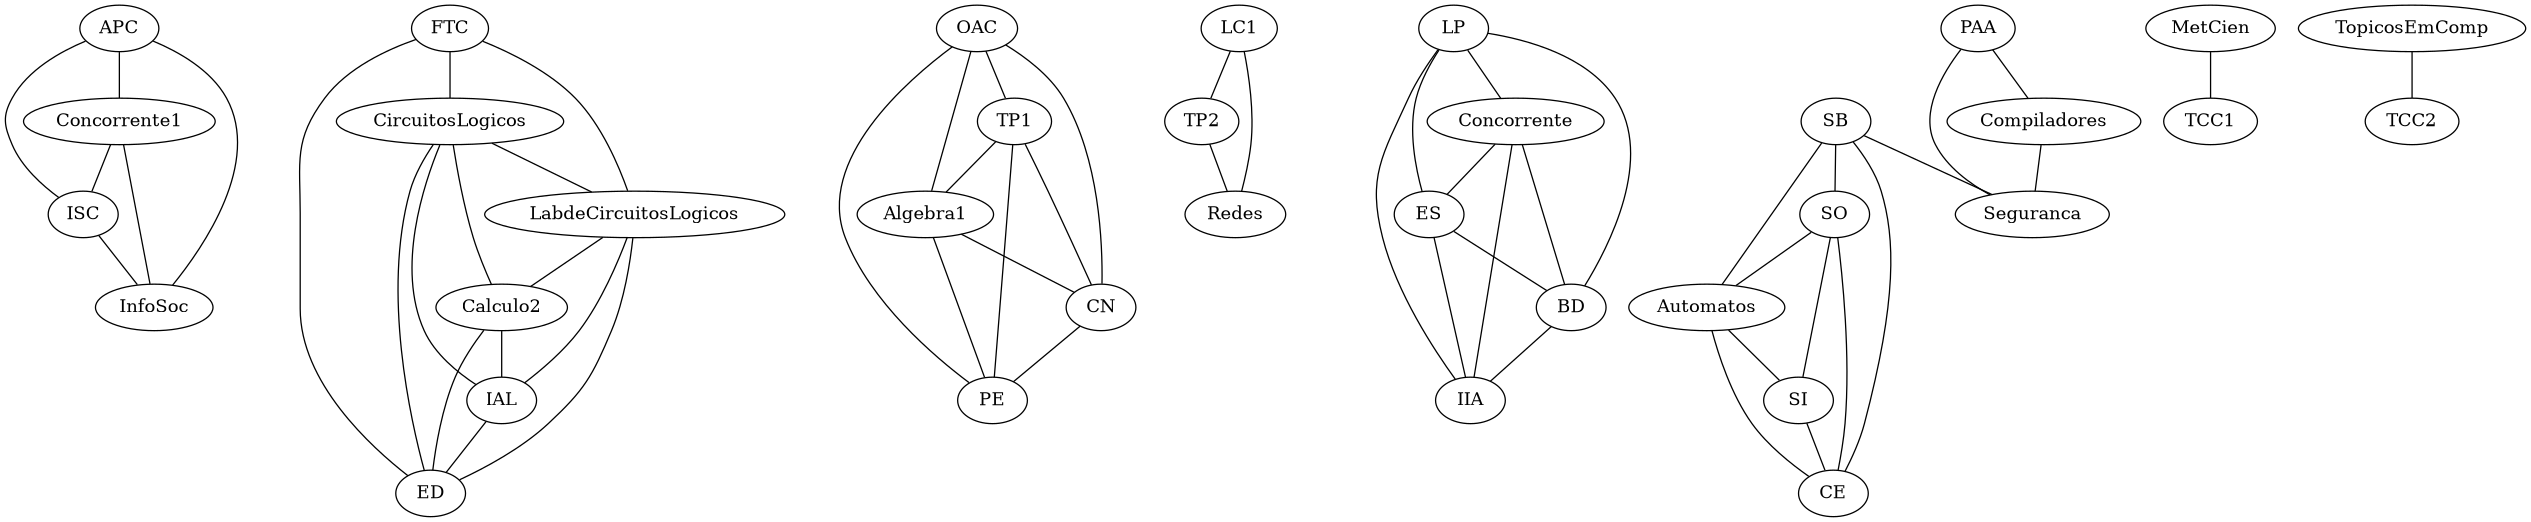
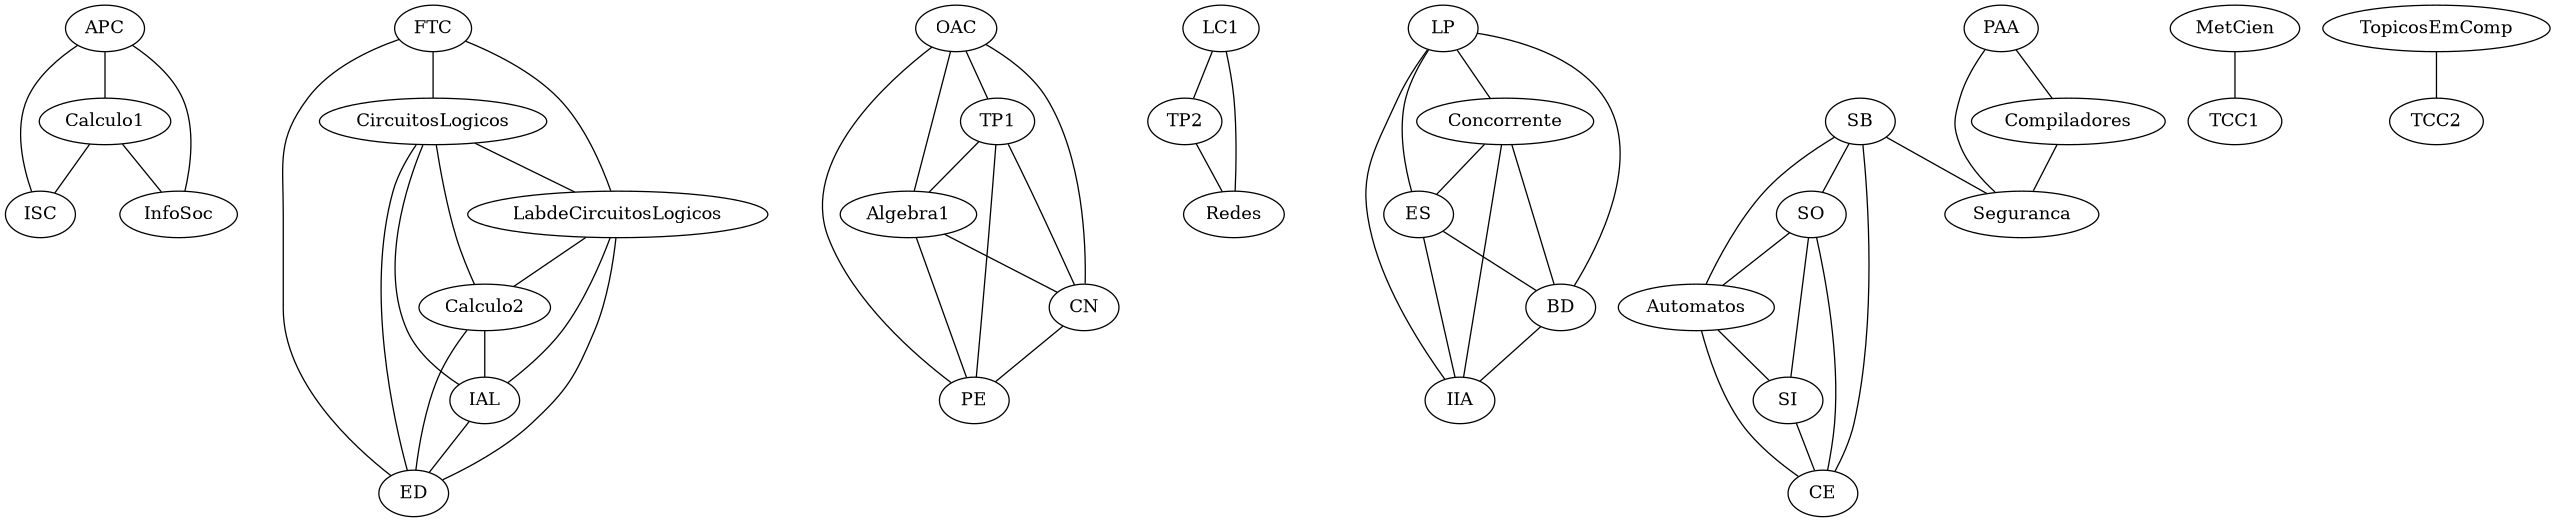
node "Concorrente1": label "Concorrente1" -> "Calculo1"
edge "ISC" -- "InfoSoc": removed
